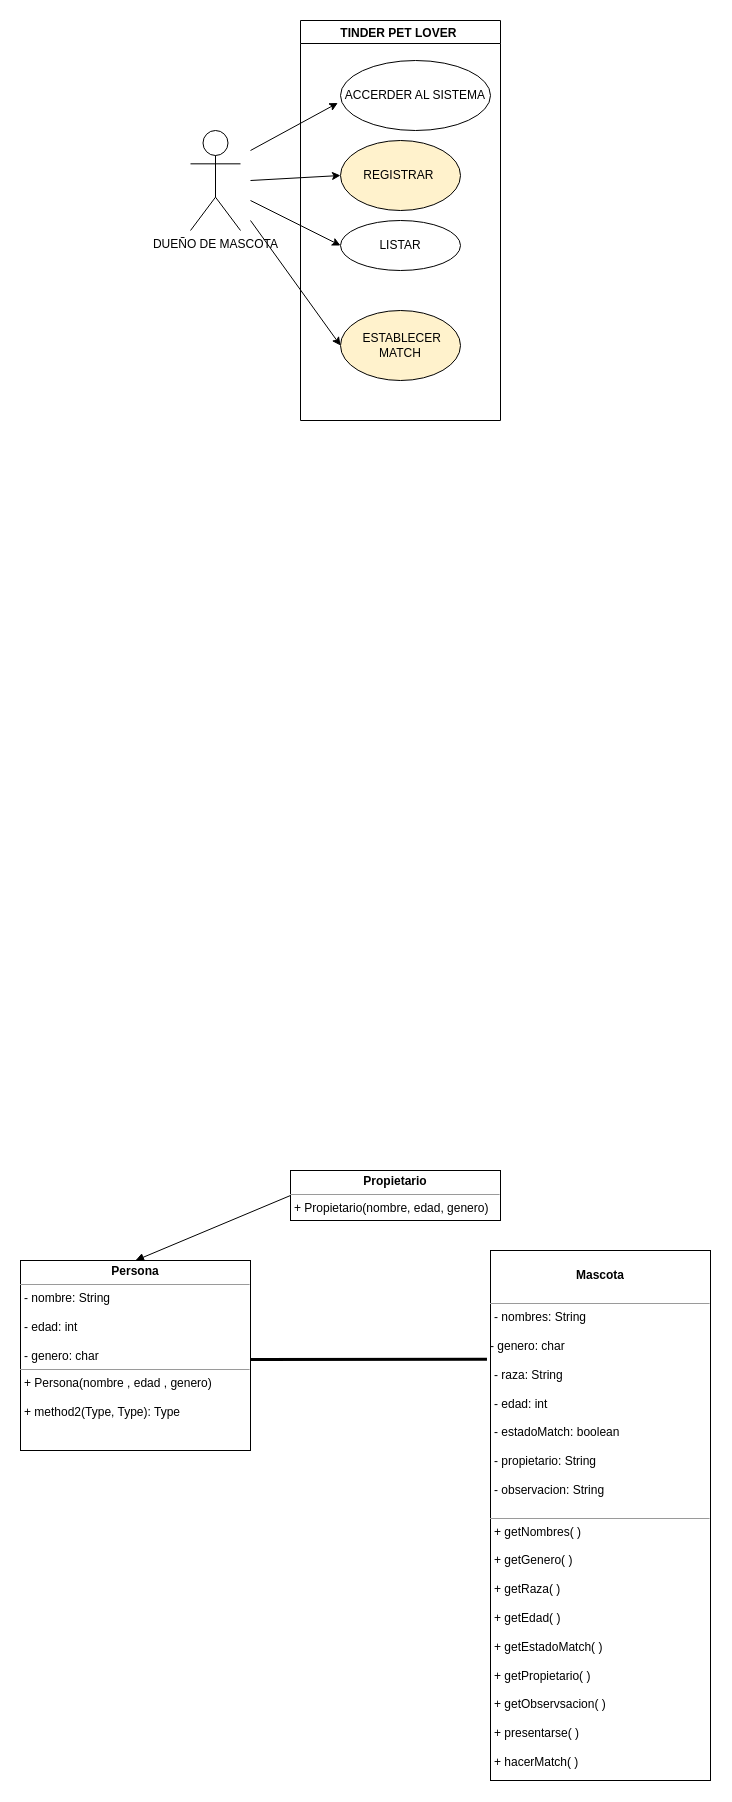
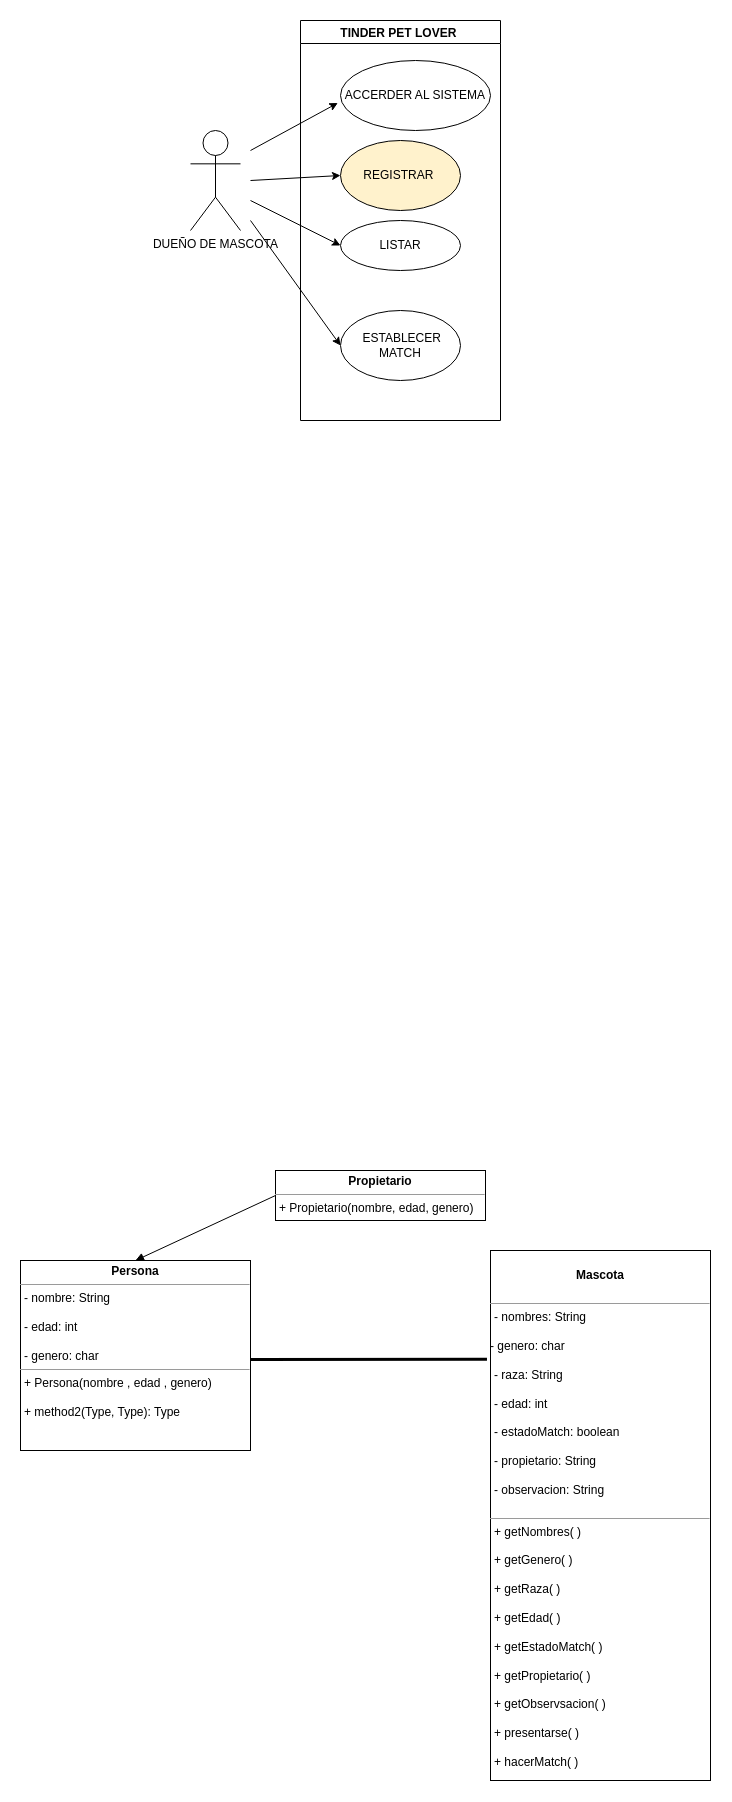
node "ESTABLECER MATCH": fillcolor #fff2cc -> #ffffff
node "Propietario + Propietario(nombre, edad, genero)": moved (396, 1196) -> (381, 1196)
